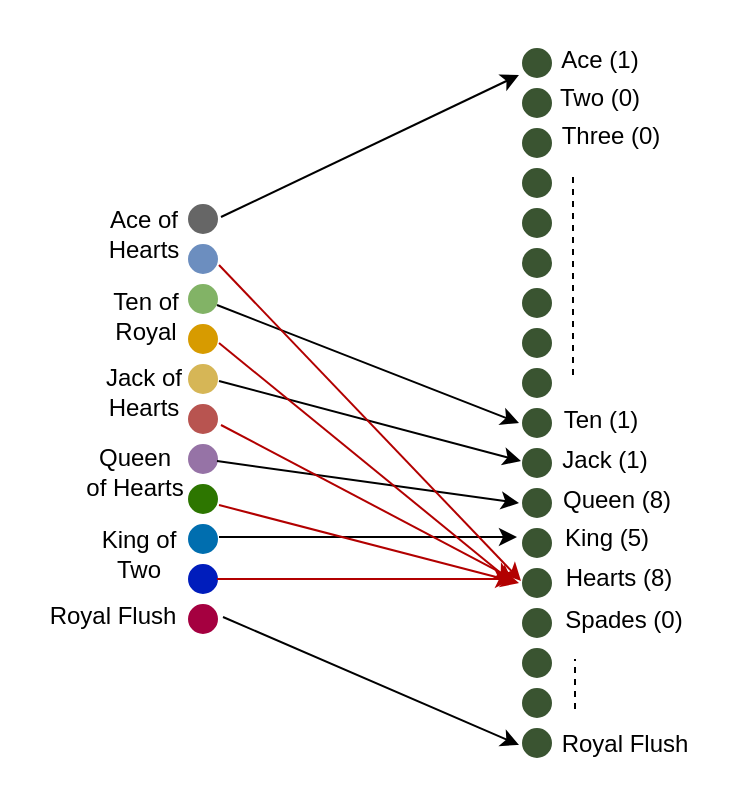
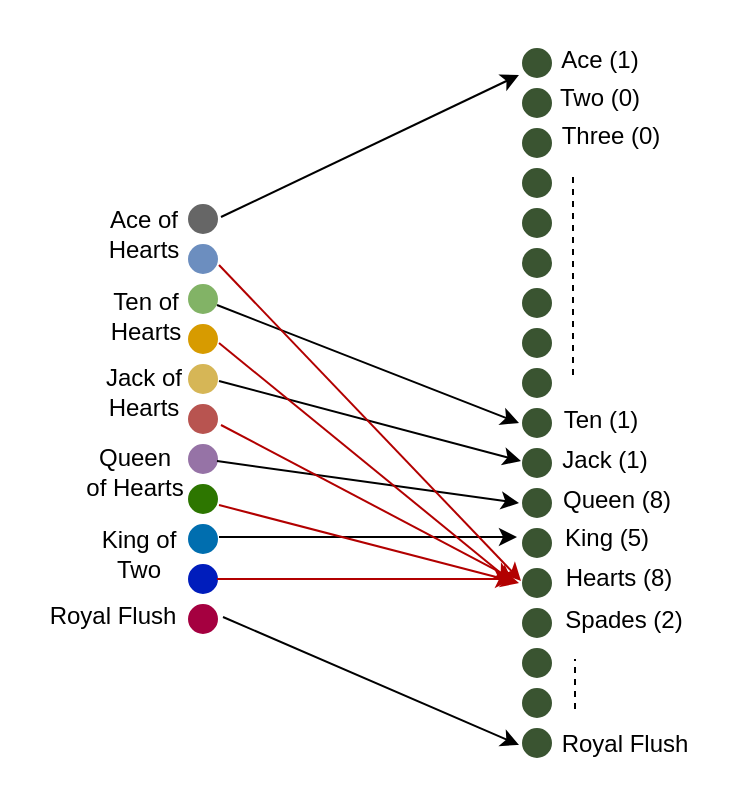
node "Ten of Royal": label "Ten of Royal" -> "Ten of Hearts"
node "Spades (0)": label "Spades (0)" -> "Spades (2)"
